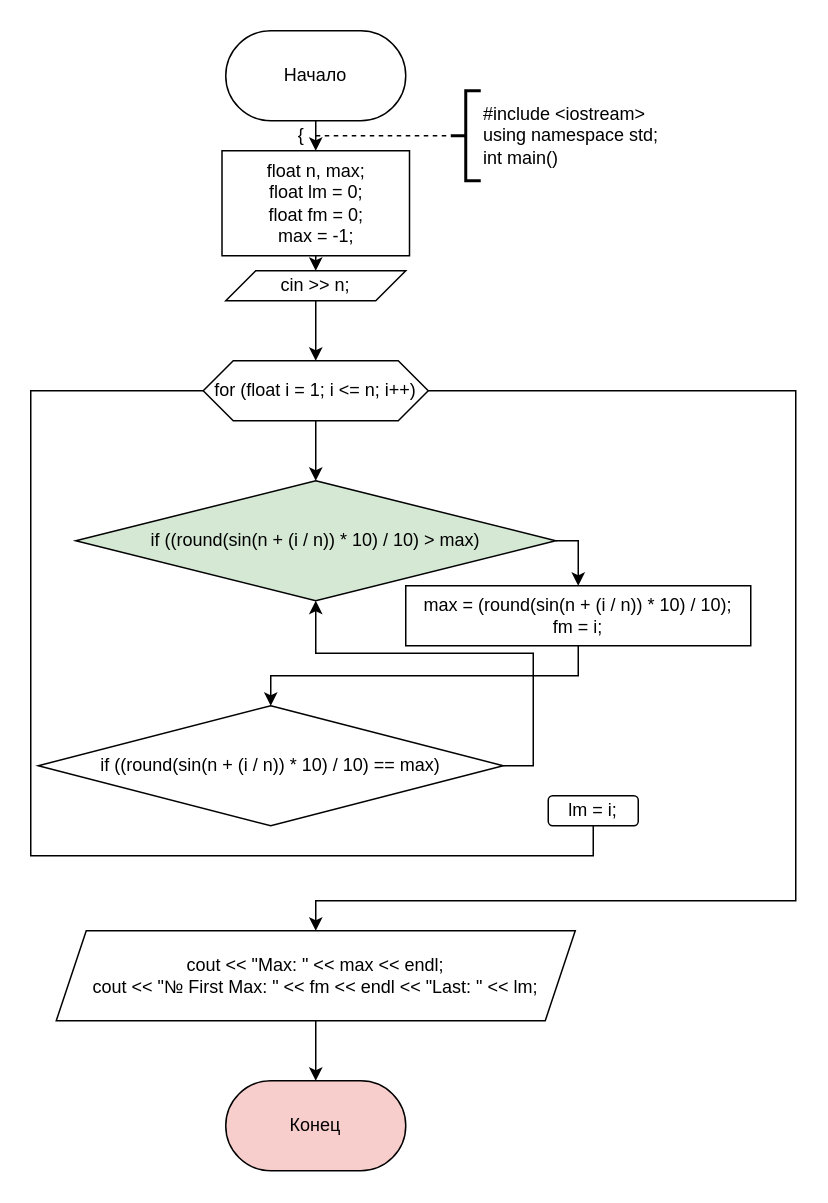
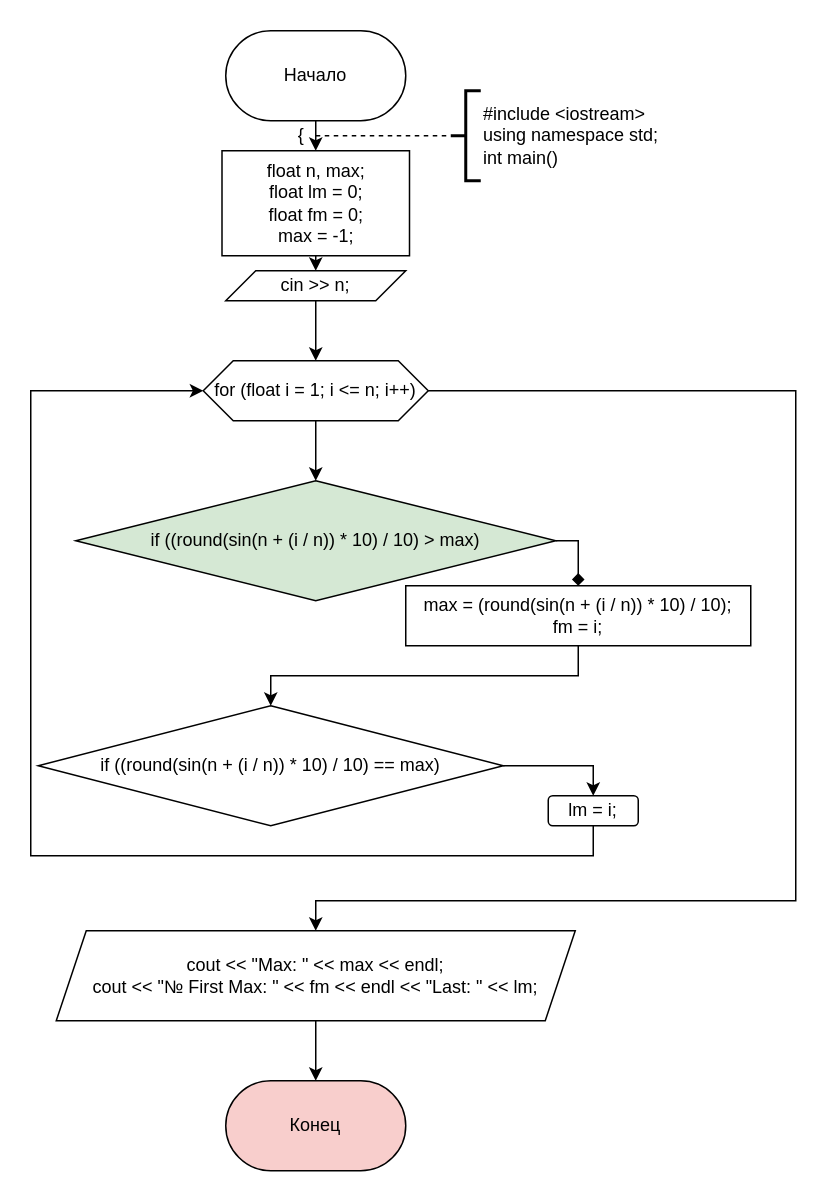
edge "for (float i = 1; i <= n; i++)" -- "lm = i;": arrowhead none -> classic
edge "if ((round(sin(n + (i / n)) * 10) / 10) > max)" -> "max = (round(sin(n + (i / n)) * 10) / 10); fm = i;": arrowhead classic -> diamond
edge "if ((round(sin(n + (i / n)) * 10) / 10) == max)" -> "if ((round(sin(n + (i / n)) * 10) / 10) > max)": now "if ((round(sin(n + (i / n)) * 10) / 10) == max)" -> "lm = i;"
